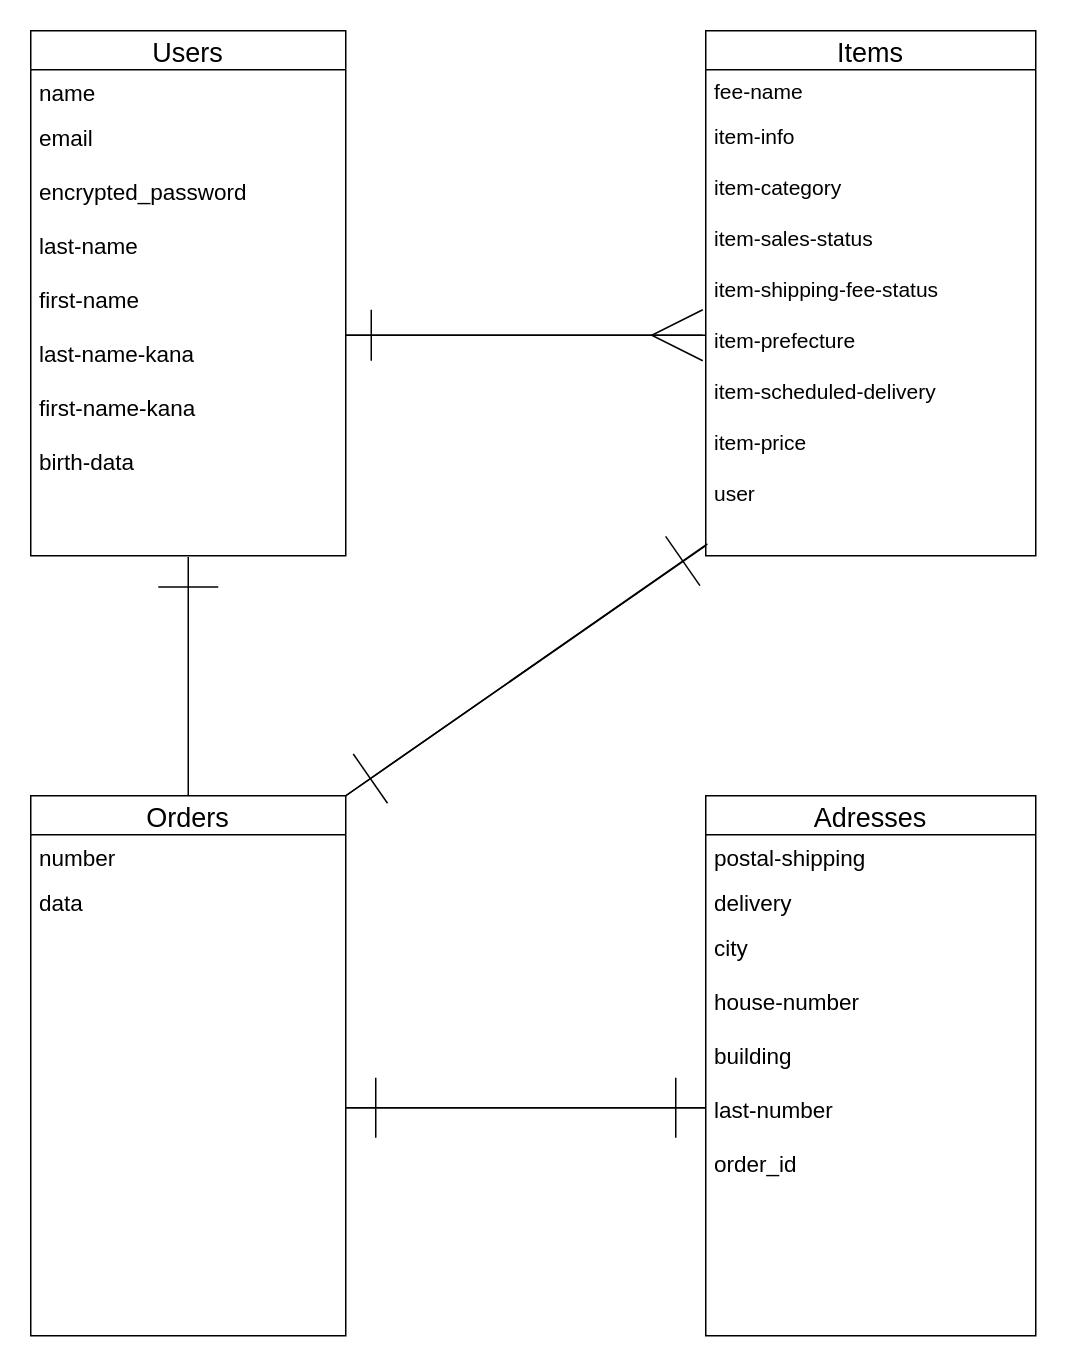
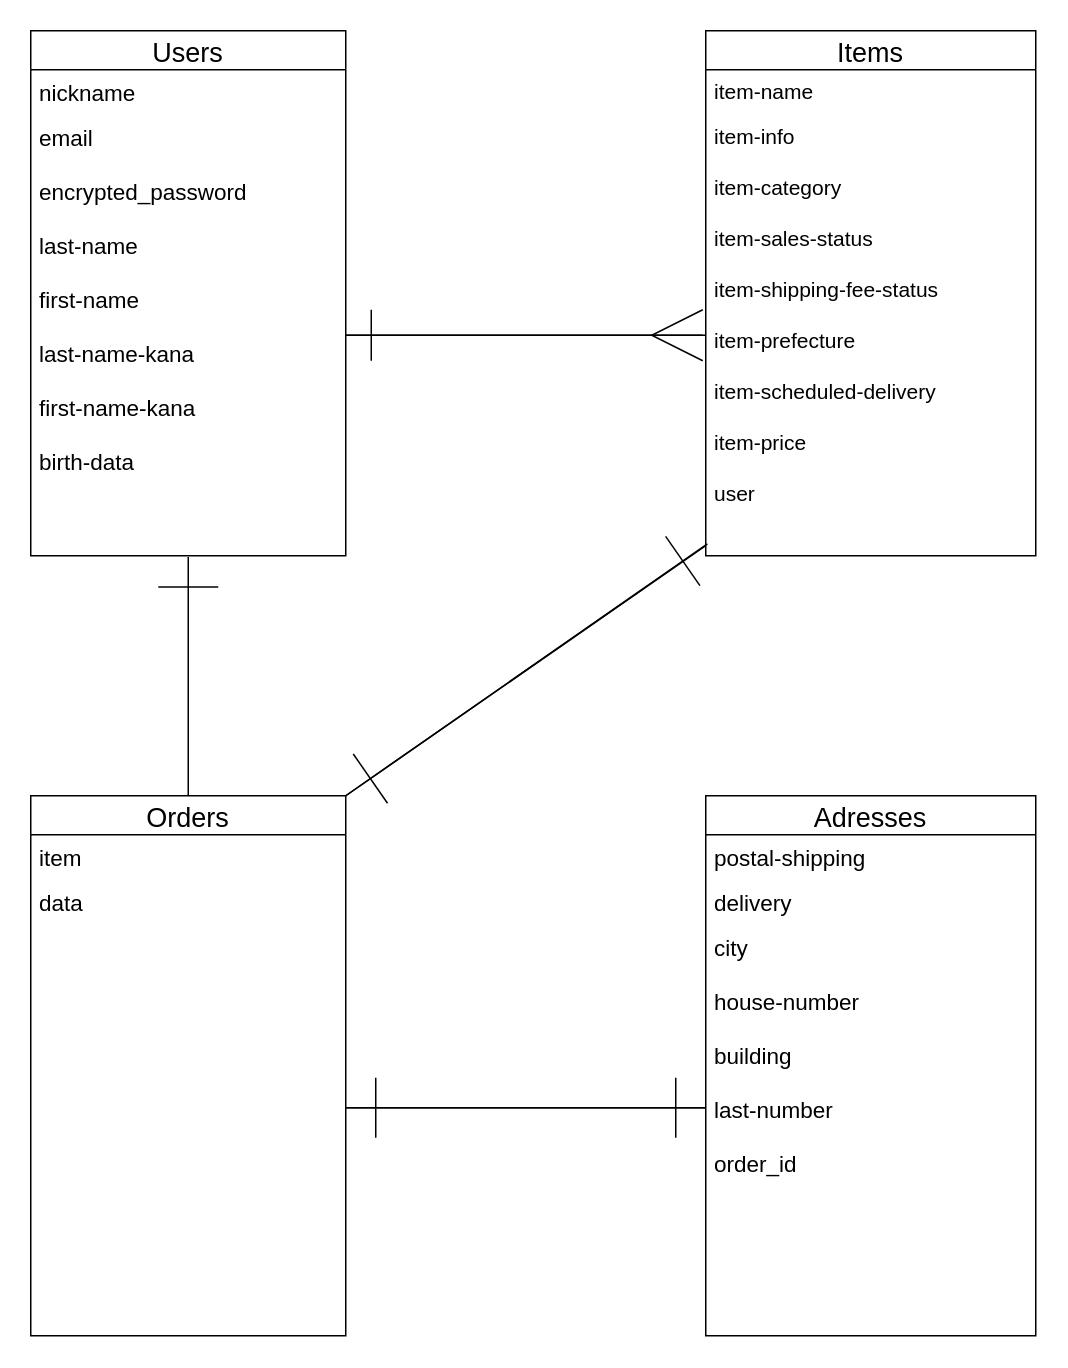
node "fee-name": label "fee-name" -> "item-name"
node "name": label "name" -> "nickname"
node "number": label "number" -> "item"
